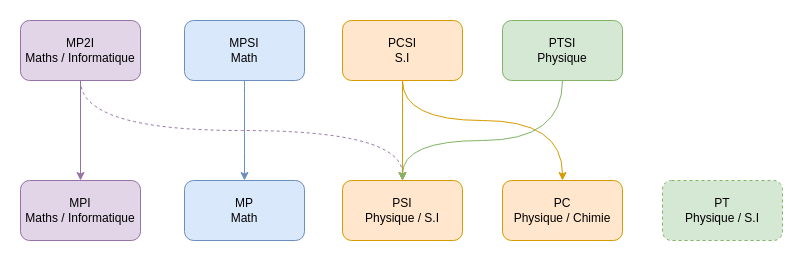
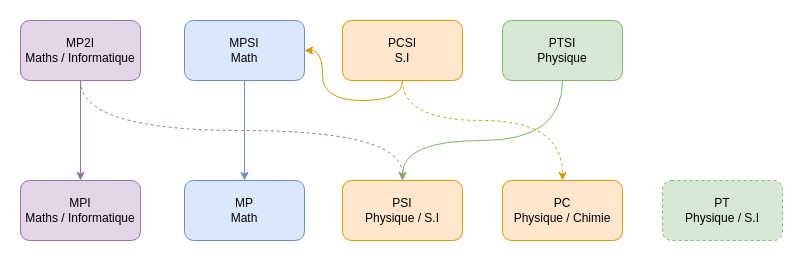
edge "PCSI S.I" -> "PC Physique / Chimie": style solid -> dashed
edge "PCSI S.I" -> "PSI Physique / S.I": now "PCSI S.I" -> "MPSI Math"
